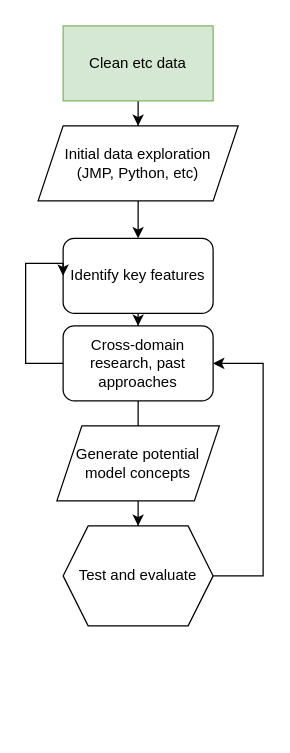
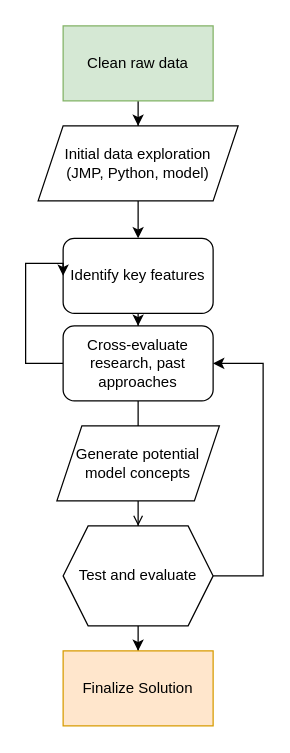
node "Clean etc data": label "Clean etc data" -> "Clean raw data"
node "Initial data exploration (JMP, Python, etc)": label "Initial data exploration (JMP, Python, etc)" -> "Initial data exploration (JMP, Python, model)"
node "Cross-domain research, past approaches": label "Cross-domain research, past approaches" -> "Cross-evaluate research, past approaches"
edge "Generate potential model concepts" -> "Test and evaluate": arrowhead classic -> open
edge "Test and evaluate" -> "Finalize Solution": added
node "Finalize Solution": added
